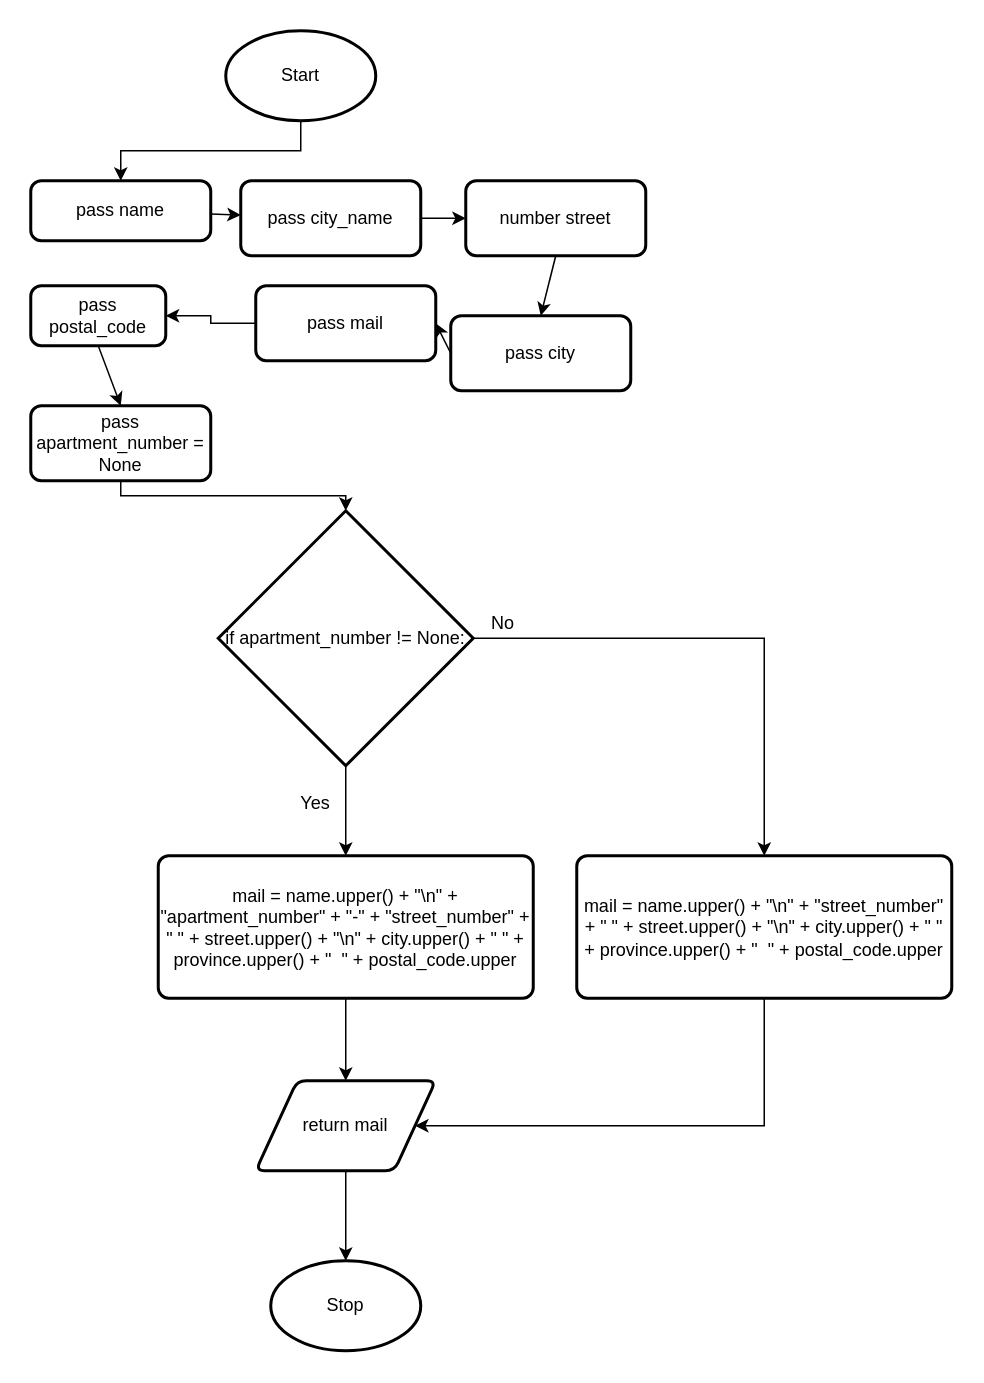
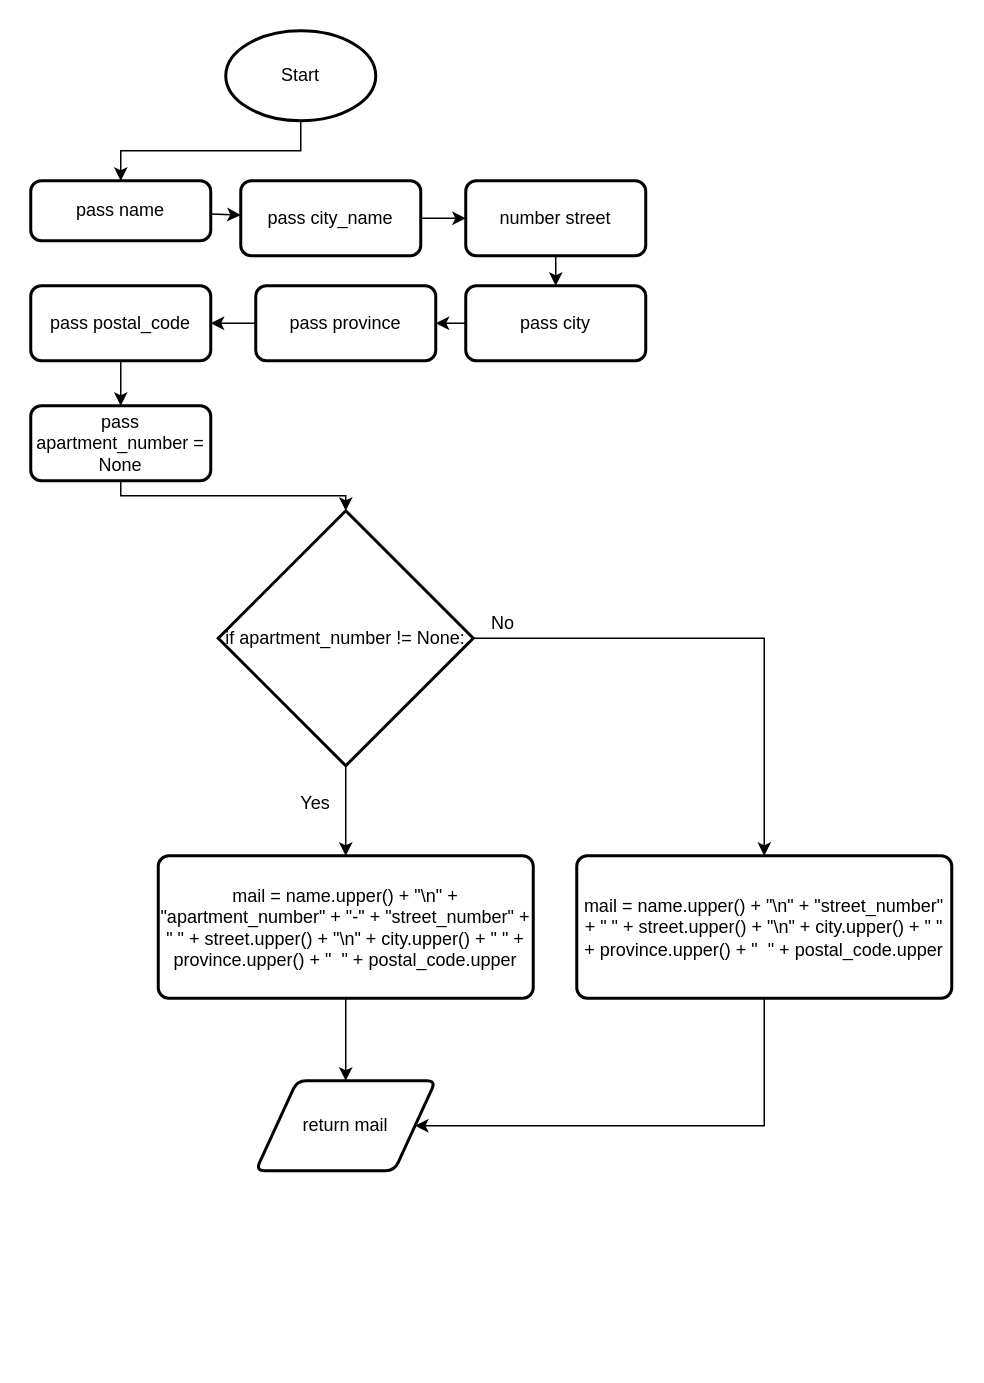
node "pass postal_code": size 135x60 -> 180x75
node "pass mail": label "pass mail" -> "pass province"
node "pass city": moved (541, 353) -> (556, 323)
edge "return mail" -> "Stop": removed
node "Stop": removed
